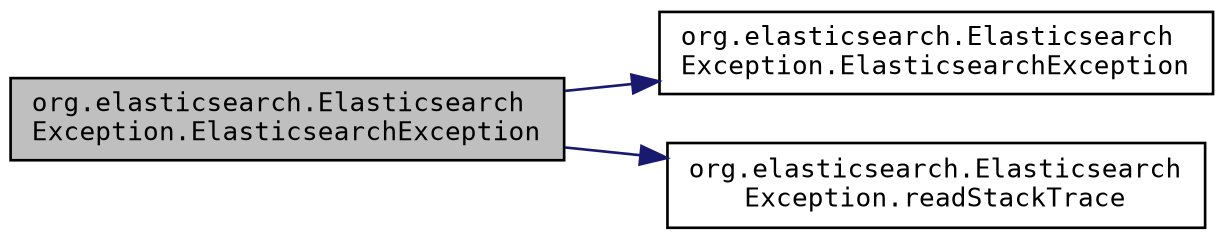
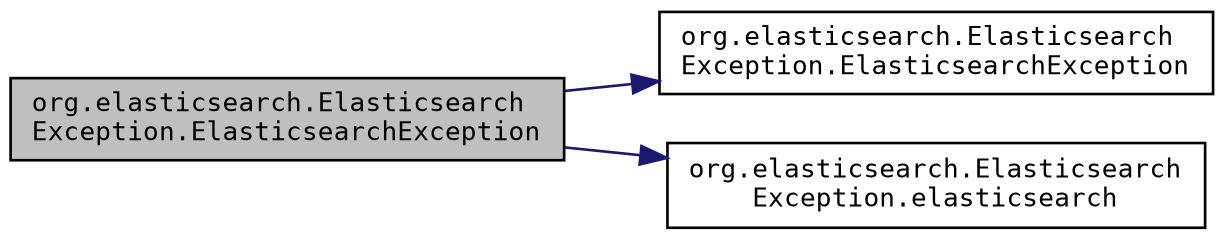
node "org.elasticsearch.Elasticsearch Exception.readStackTrace": label "org.elasticsearch.Elasticsearch Exception.readStackTrace" -> "org.elasticsearch.Elasticsearch Exception.elasticsearch"
